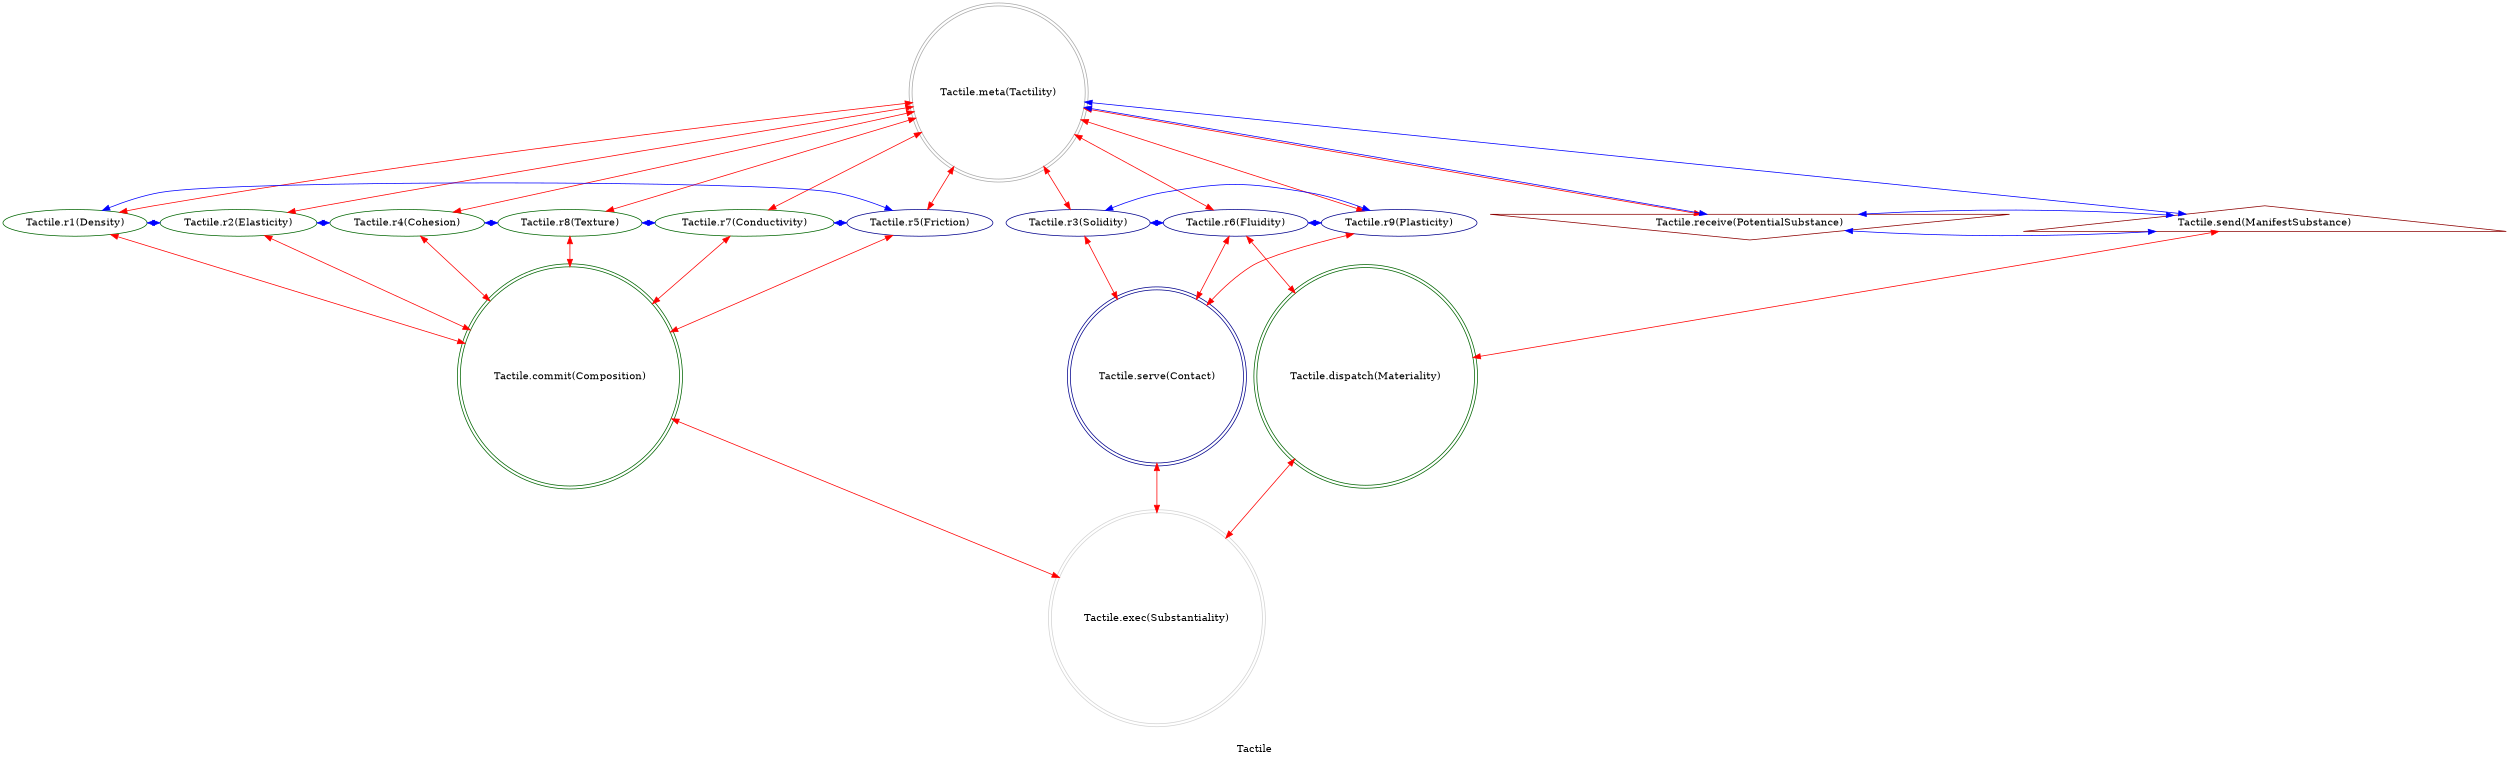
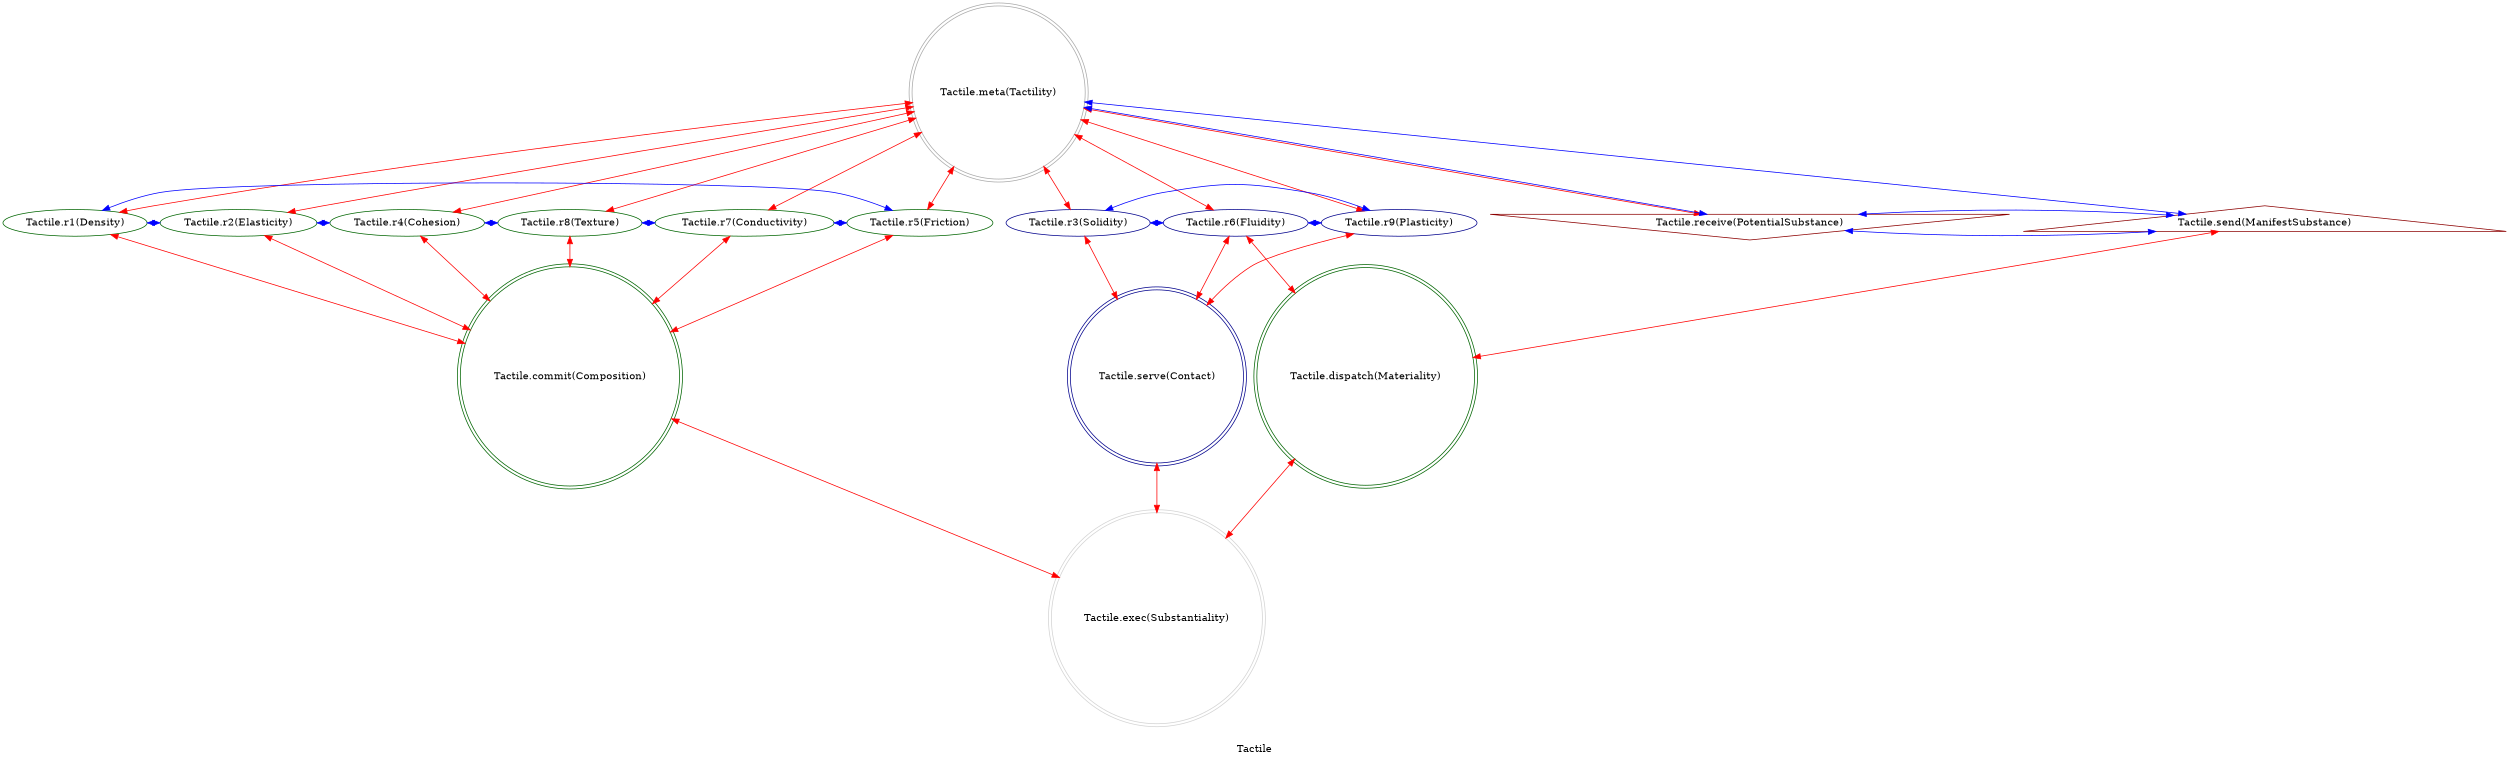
node "Tactile.r5(Friction)": color darkblue -> darkgreen
